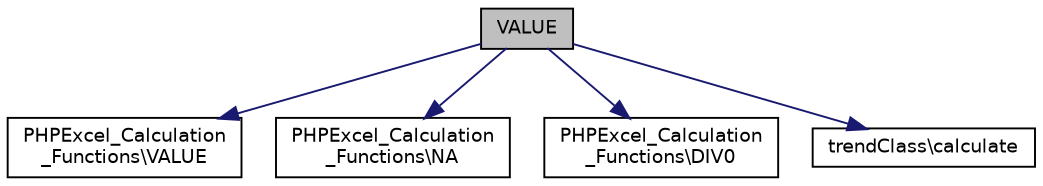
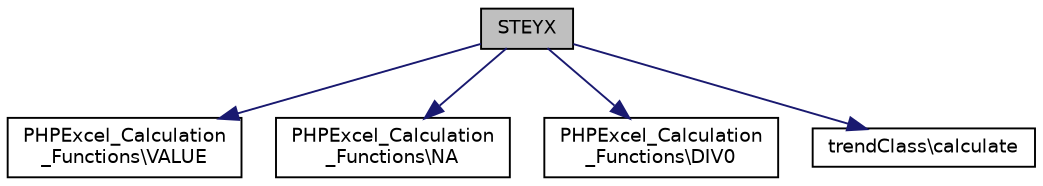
node "VALUE": label "VALUE" -> "STEYX"
